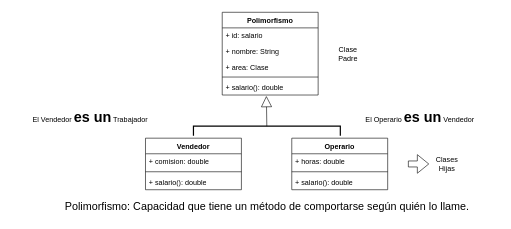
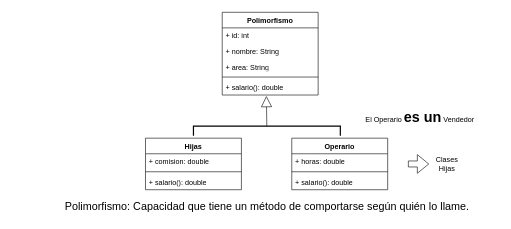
node "+ id: salario": label "+ id: salario" -> "+ id: int"
node "Clase Padre": removed
node "+ area: Clase": label "+ area: Clase" -> "+ area: String"
node "El Vendedor es un Trabajador": removed
node "Vendedor": label "Vendedor" -> "Hijas"
